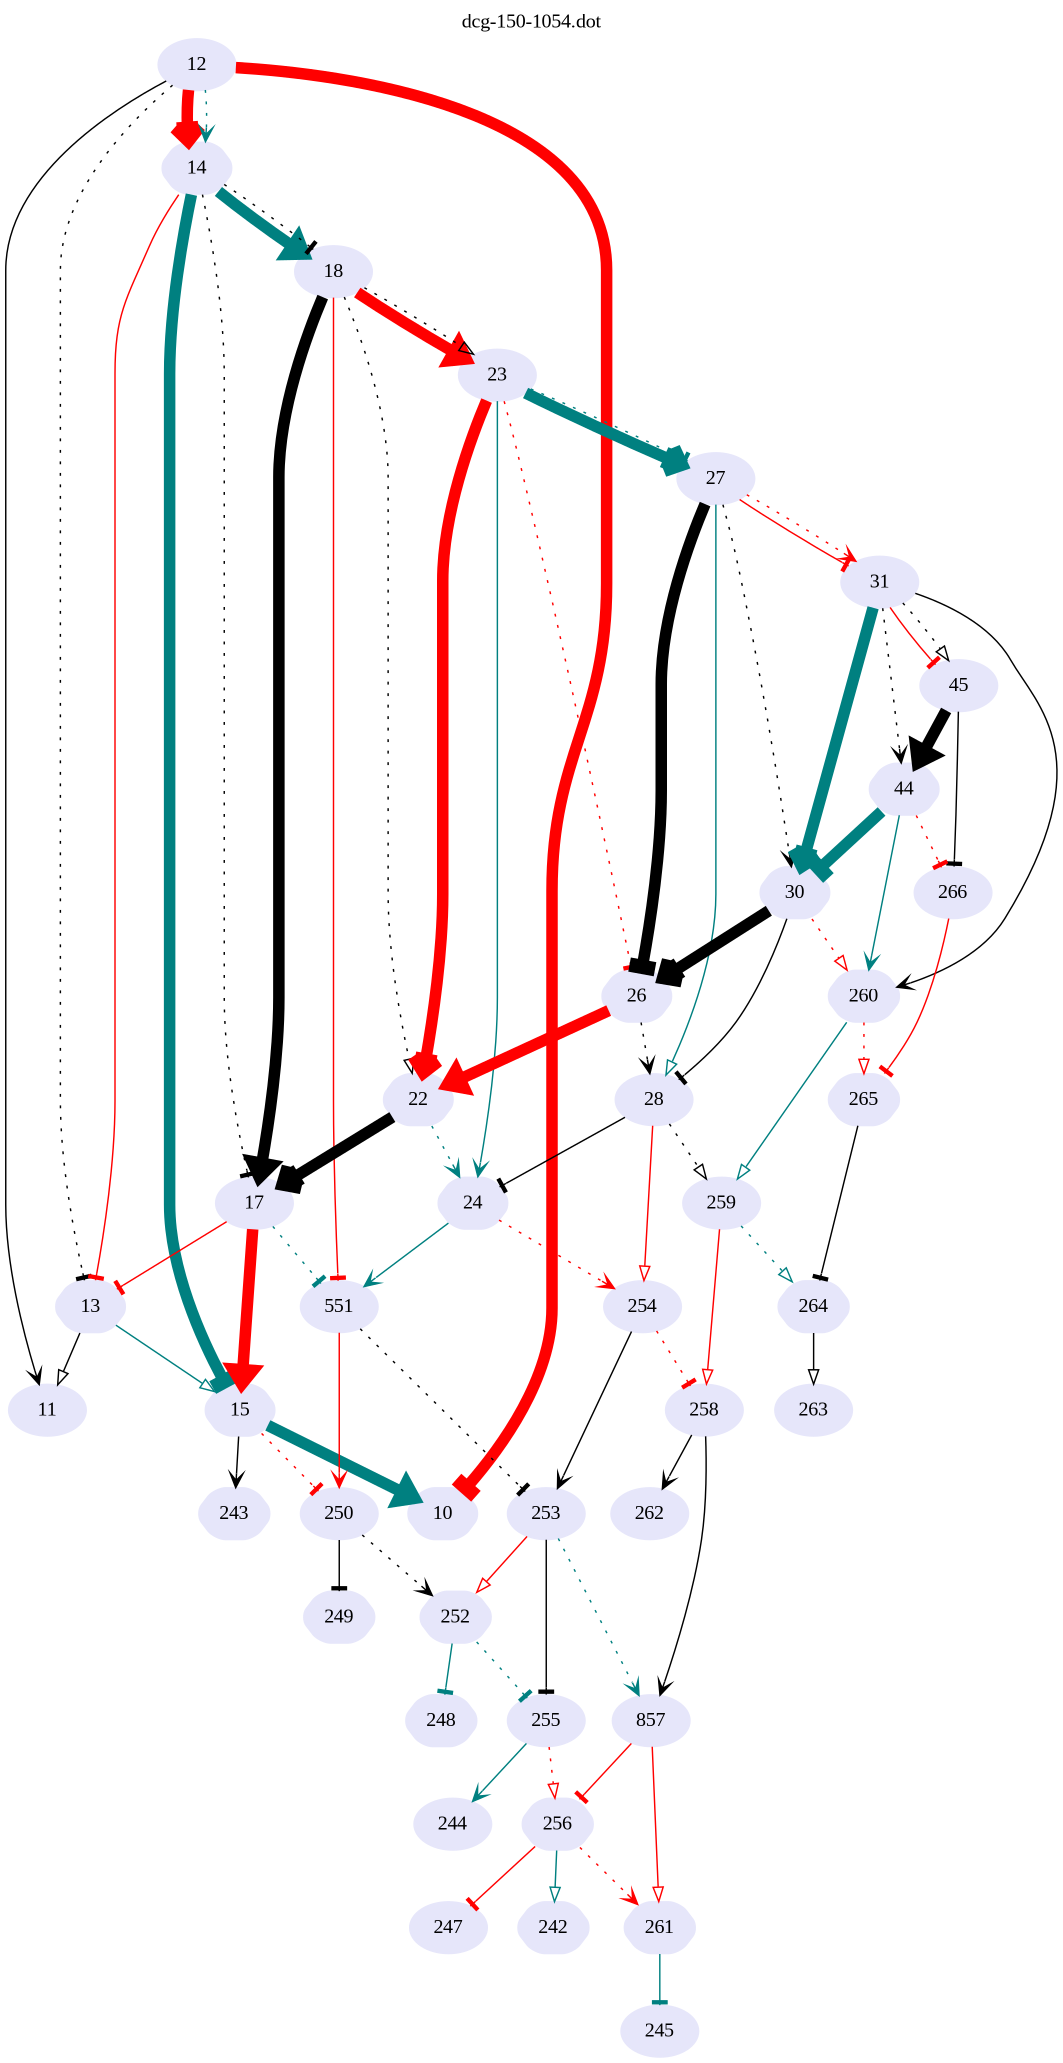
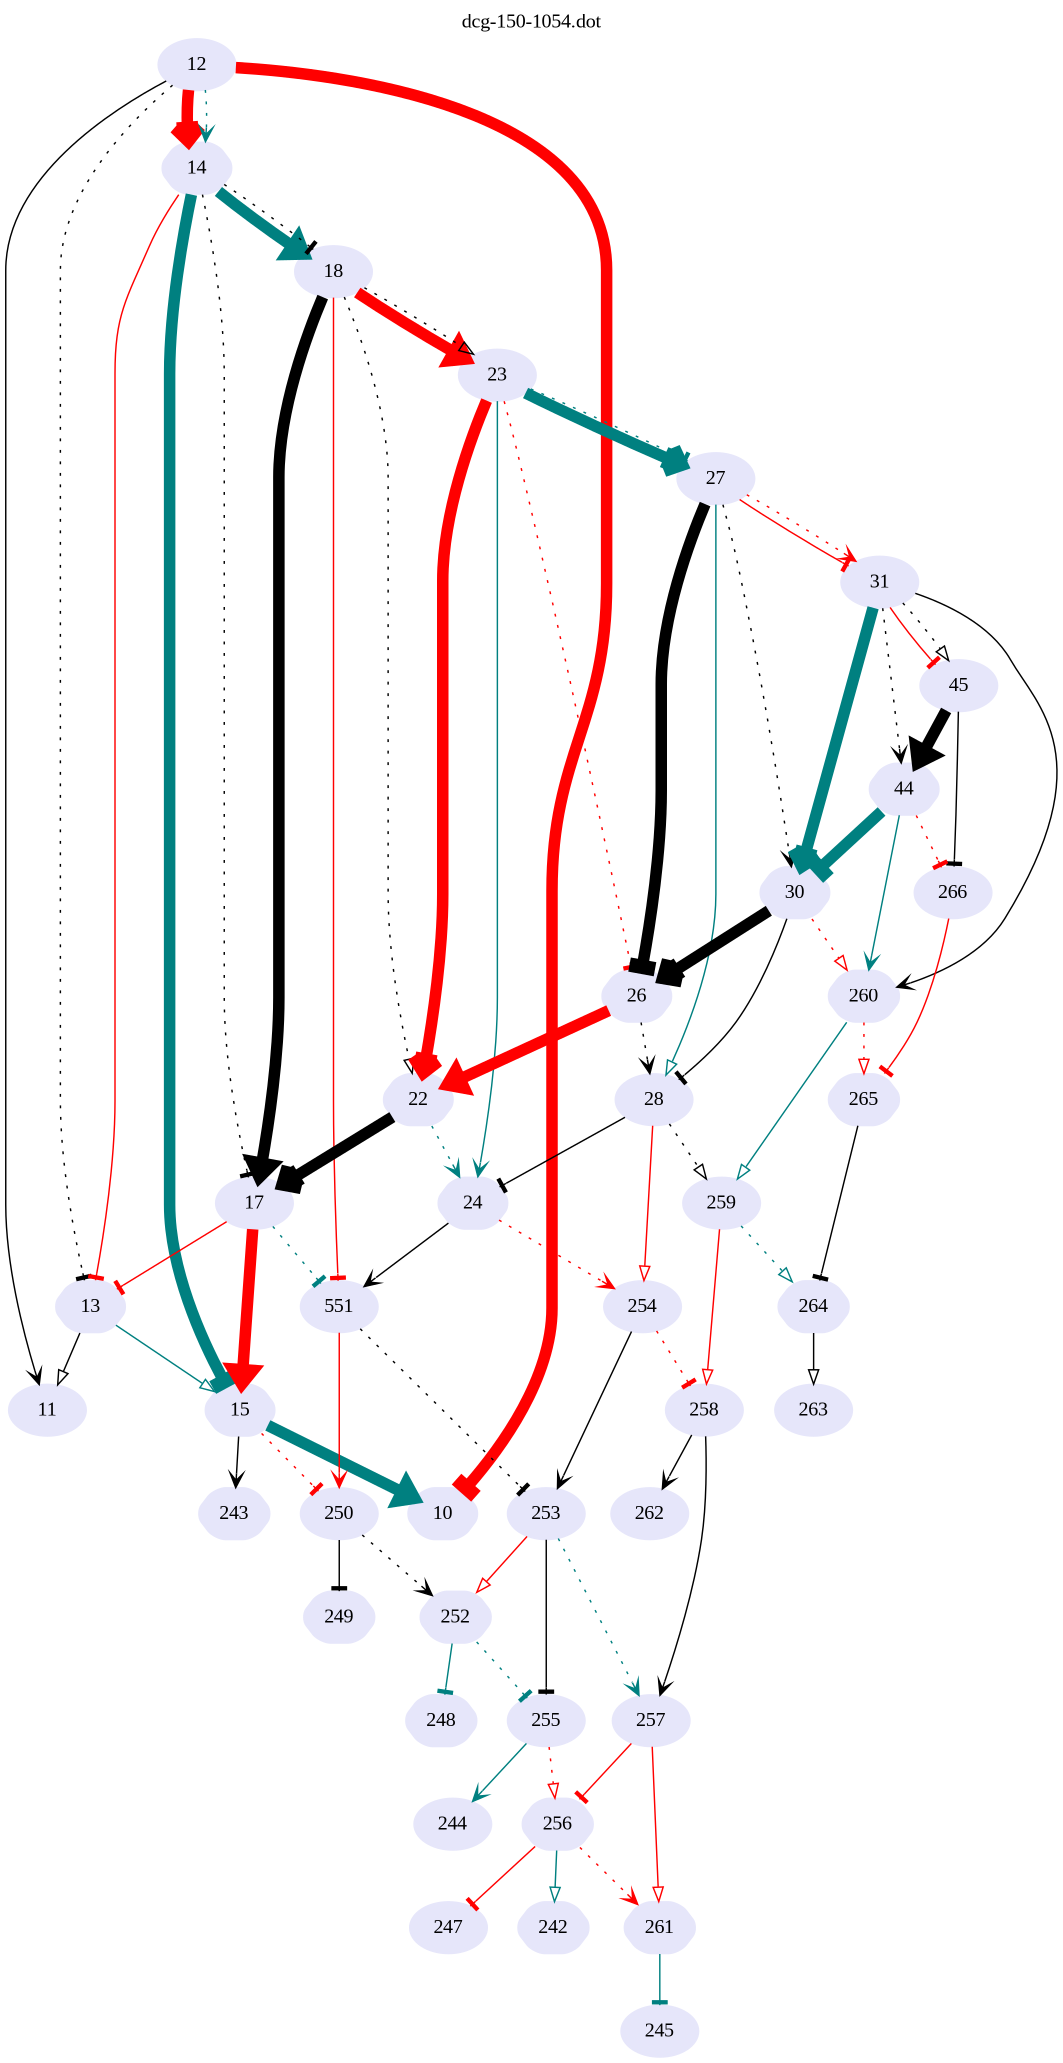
edge "24" -> "551": color teal -> black
node "857": label "857" -> "257"
